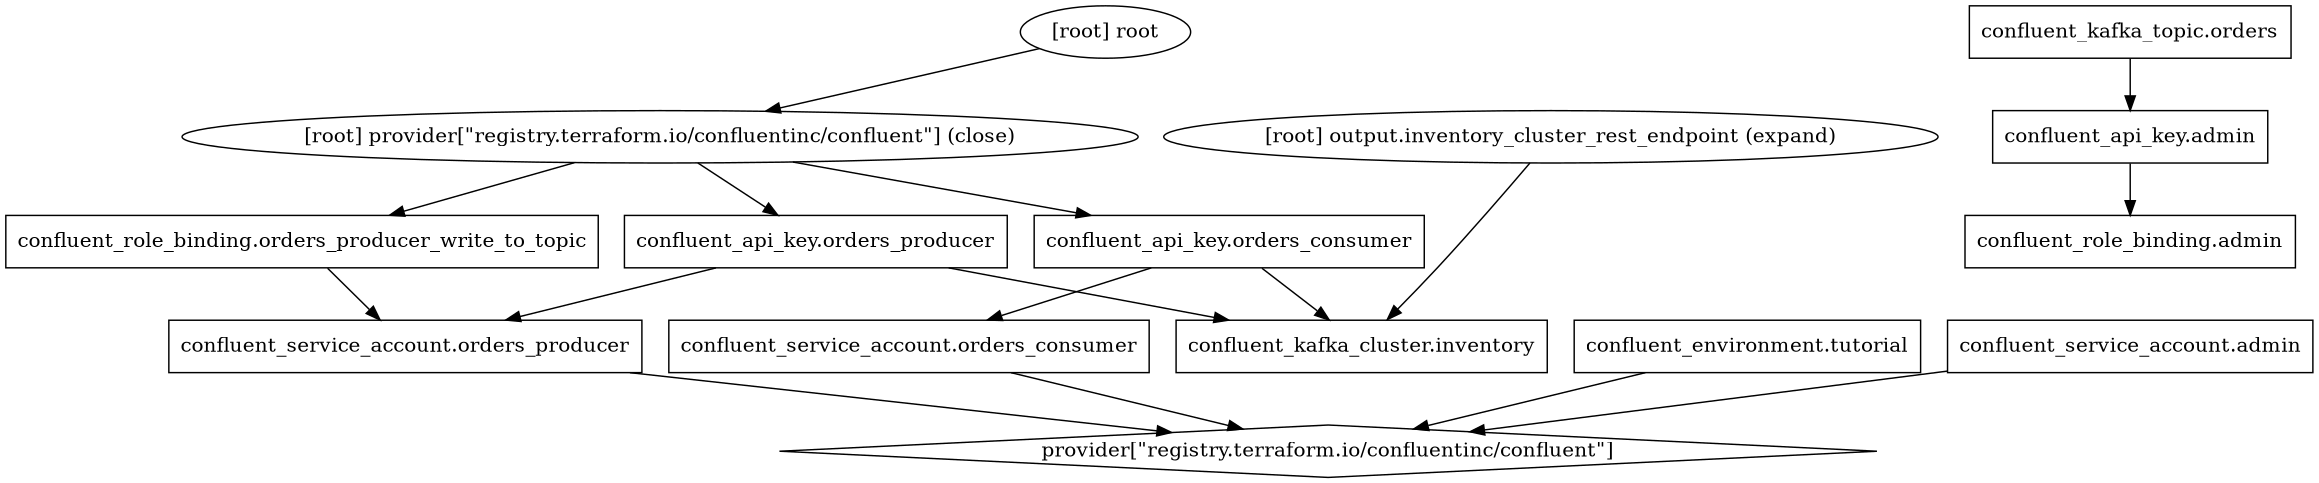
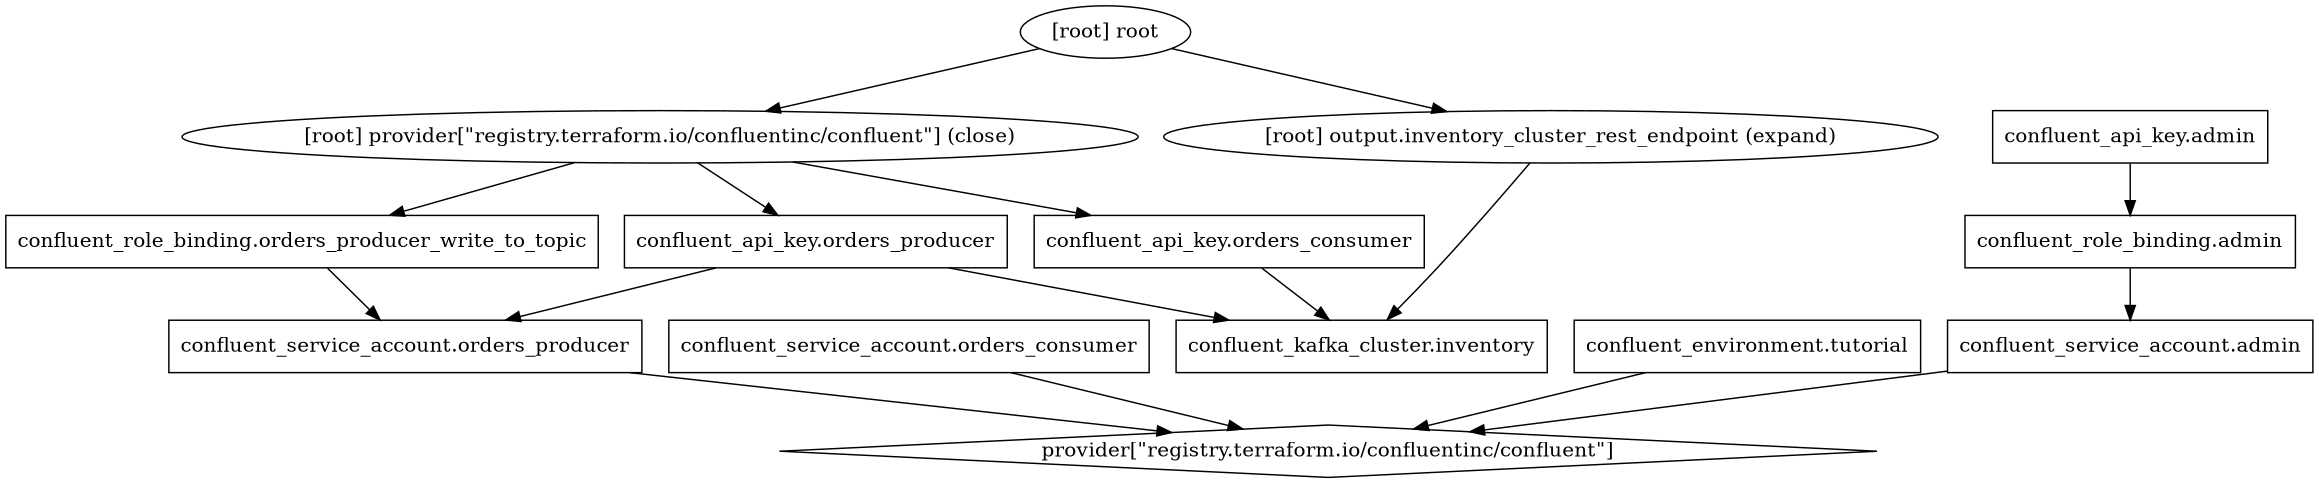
node "confluent_kafka_topic.orders": removed
edge "[root] root" -> "[root] output.inventory_cluster_rest_endpoint (expand)": added
edge "confluent_api_key.orders_consumer" -> "confluent_service_account.orders_consumer": removed
edge "confluent_role_binding.admin" -> "confluent_service_account.admin": added
